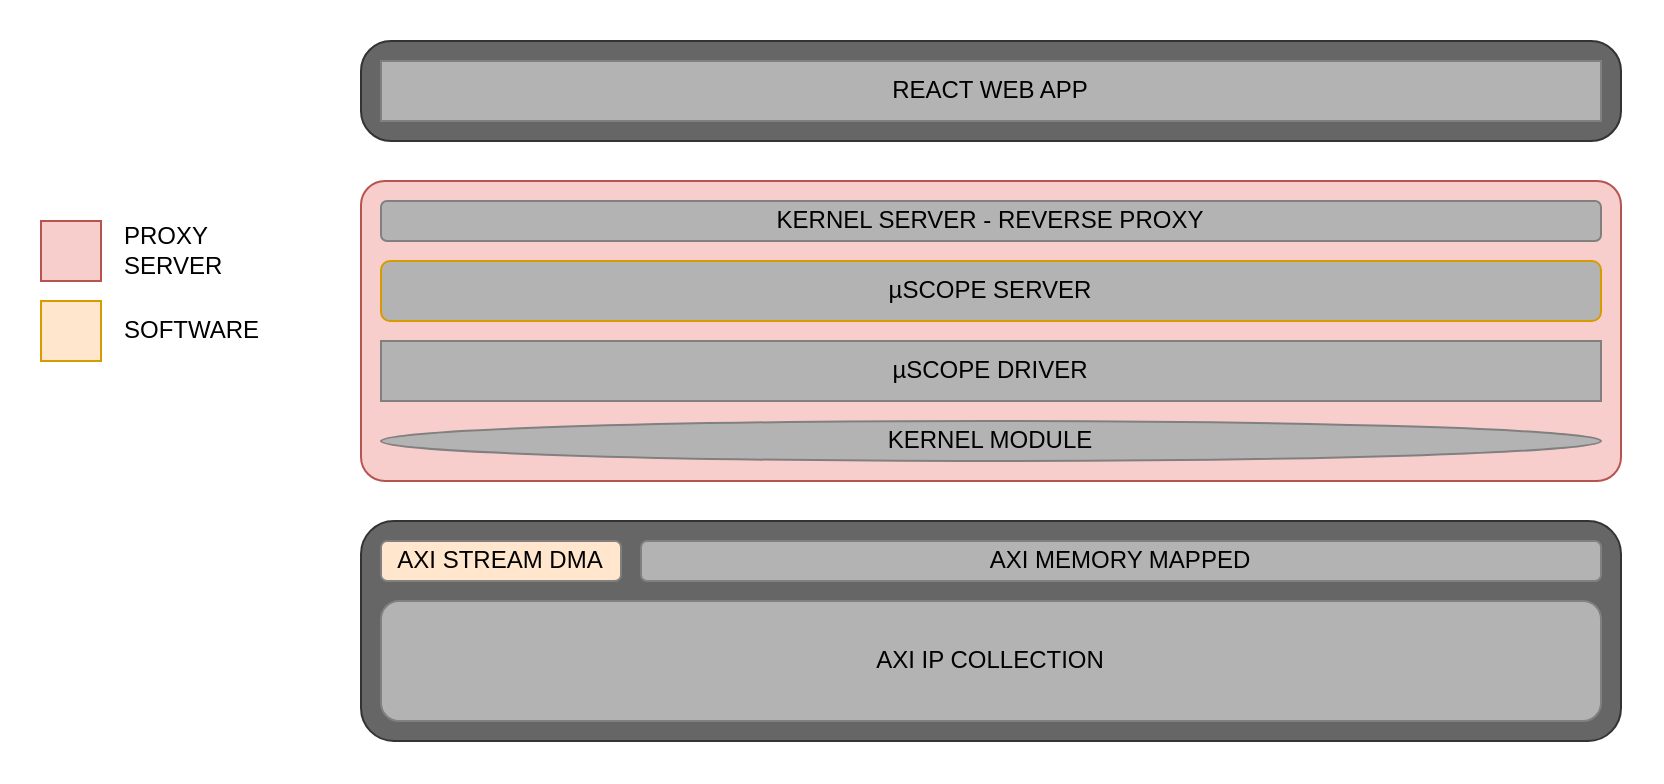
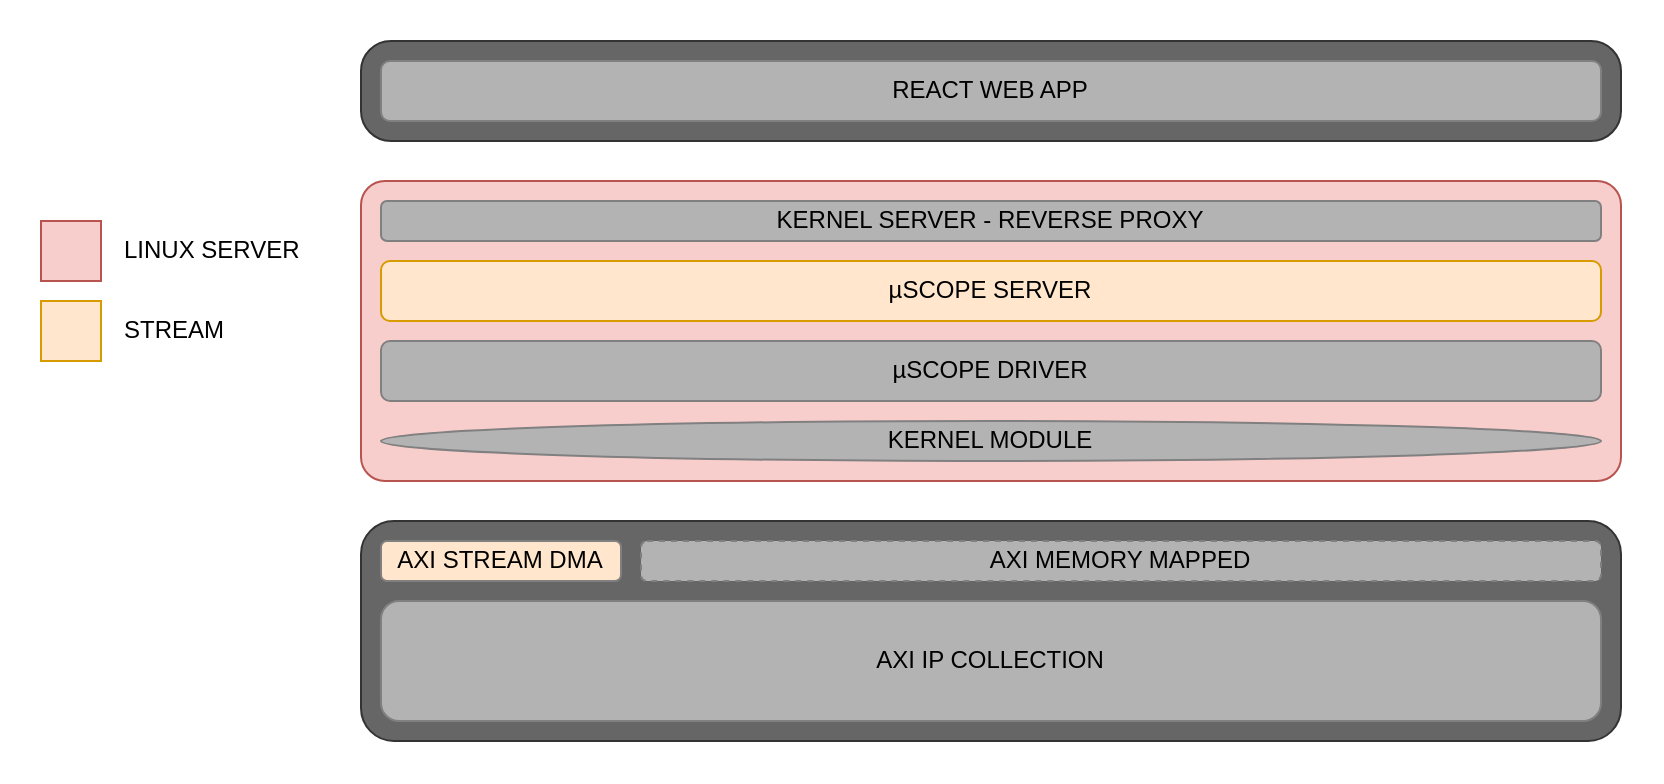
node "REACT WEB APP": shape rectangle -> rounded rectangle
node "PROXY SERVER": label "PROXY SERVER" -> "LINUX SERVER"
node "µSCOPE SERVER": fillcolor #b3b3b3 -> #ffe6cc
node "SOFTWARE": label "SOFTWARE" -> "STREAM"
node "µSCOPE DRIVER": shape rectangle -> rounded rectangle
node "AXI MEMORY MAPPED": style solid -> dashed
